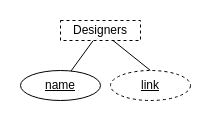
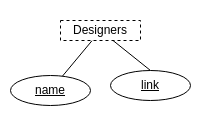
node "name": moved (61, 86) -> (51, 91)
node "link": style dashed -> solid
